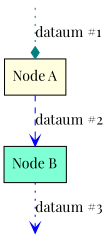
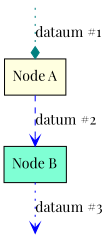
edge "Node A" -> "Node B": label "dataum #2" -> "datum #2"
